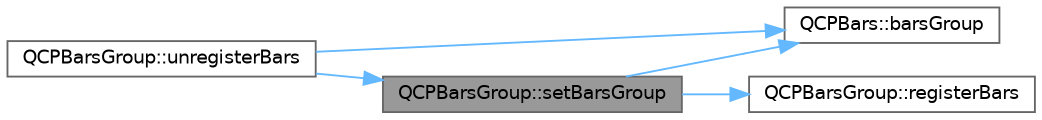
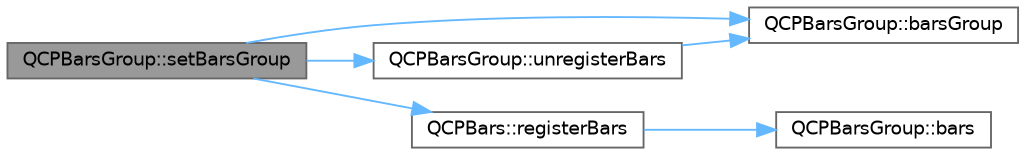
node "QCPBars::barsGroup": label "QCPBars::barsGroup" -> "QCPBarsGroup::barsGroup"
edge "QCPBarsGroup::unregisterBars" -> "QCPBarsGroup::setBarsGroup": reversed
node "QCPBarsGroup::registerBars": label "QCPBarsGroup::registerBars" -> "QCPBars::registerBars"
node "QCPBarsGroup::bars": added
